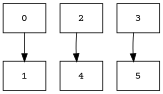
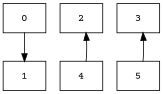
edge "2" -> "4": reversed
edge "3" -> "5": reversed
